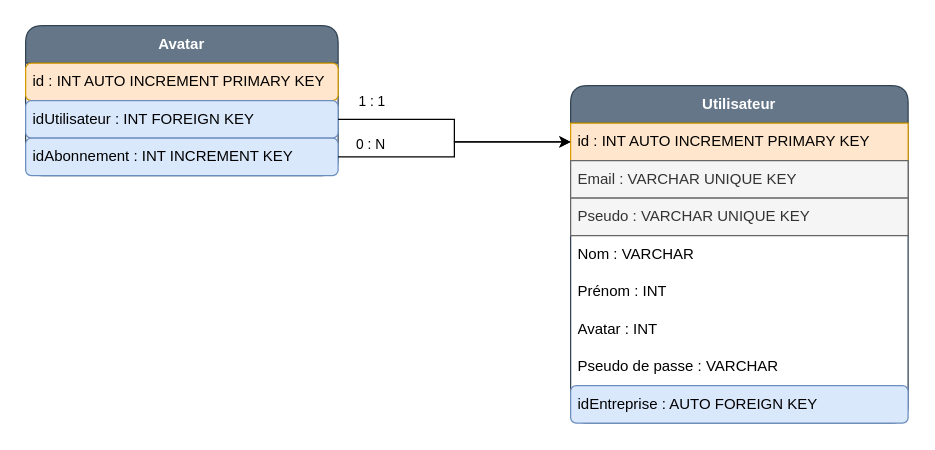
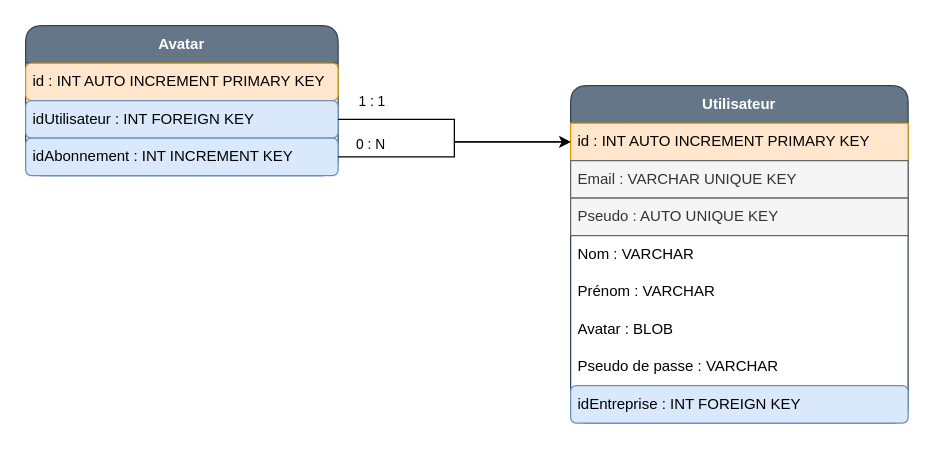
node "Pseudo : VARCHAR UNIQUE KEY": label "Pseudo : VARCHAR UNIQUE KEY" -> "Pseudo : AUTO UNIQUE KEY"
node "Prénom : INT": label "Prénom : INT" -> "Prénom : VARCHAR"
node "Avatar : INT": label "Avatar : INT" -> "Avatar : BLOB"
node "idEntreprise : AUTO FOREIGN KEY": label "idEntreprise : AUTO FOREIGN KEY" -> "idEntreprise : INT FOREIGN KEY"
